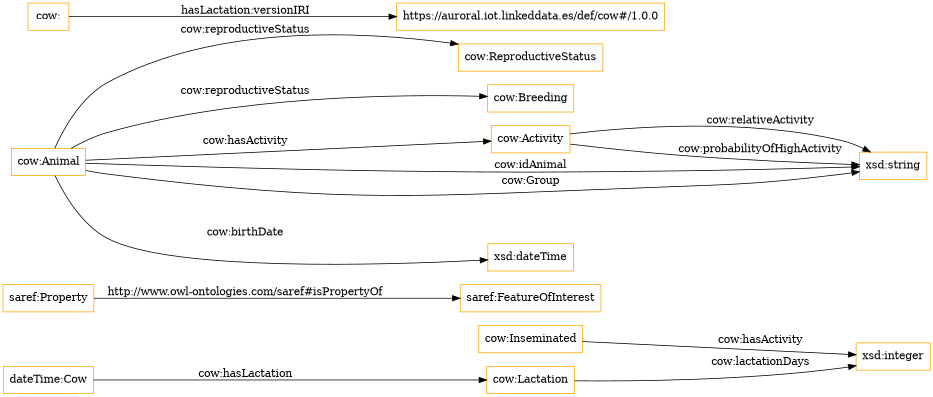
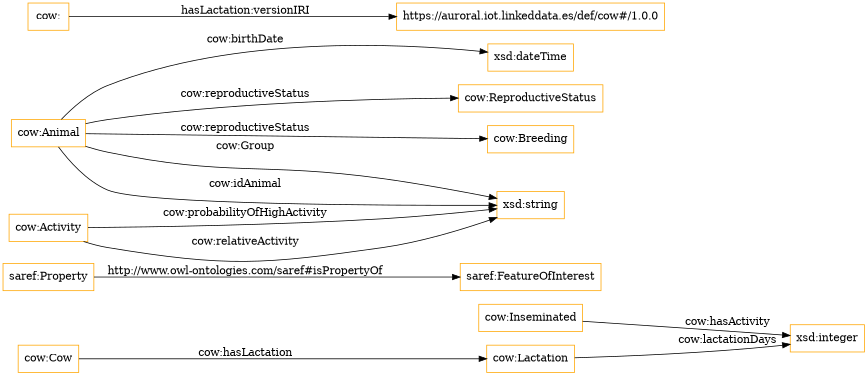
edge "cow:Animal" -> "cow:Activity": removed, label "cow:hasActivity"
node "dateTime:Cow": label "dateTime:Cow" -> "cow:Cow"
